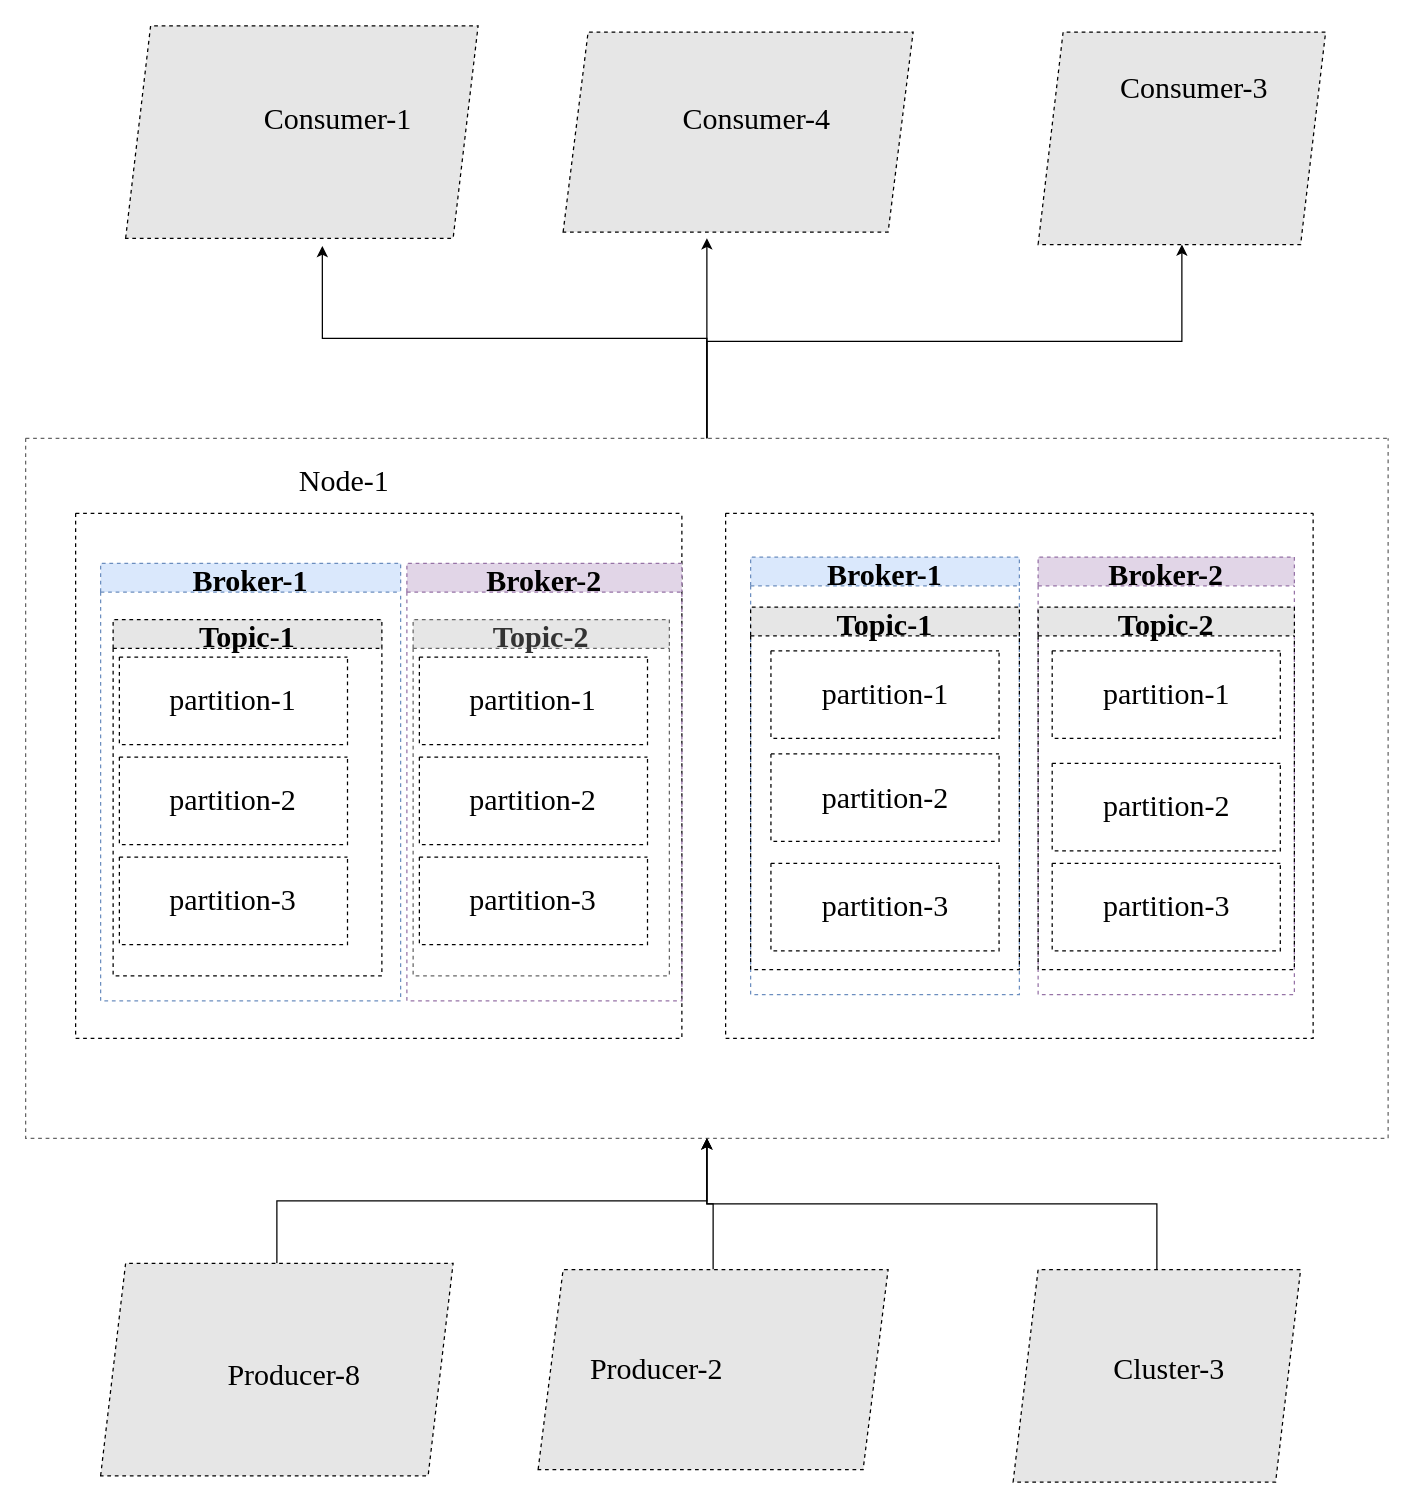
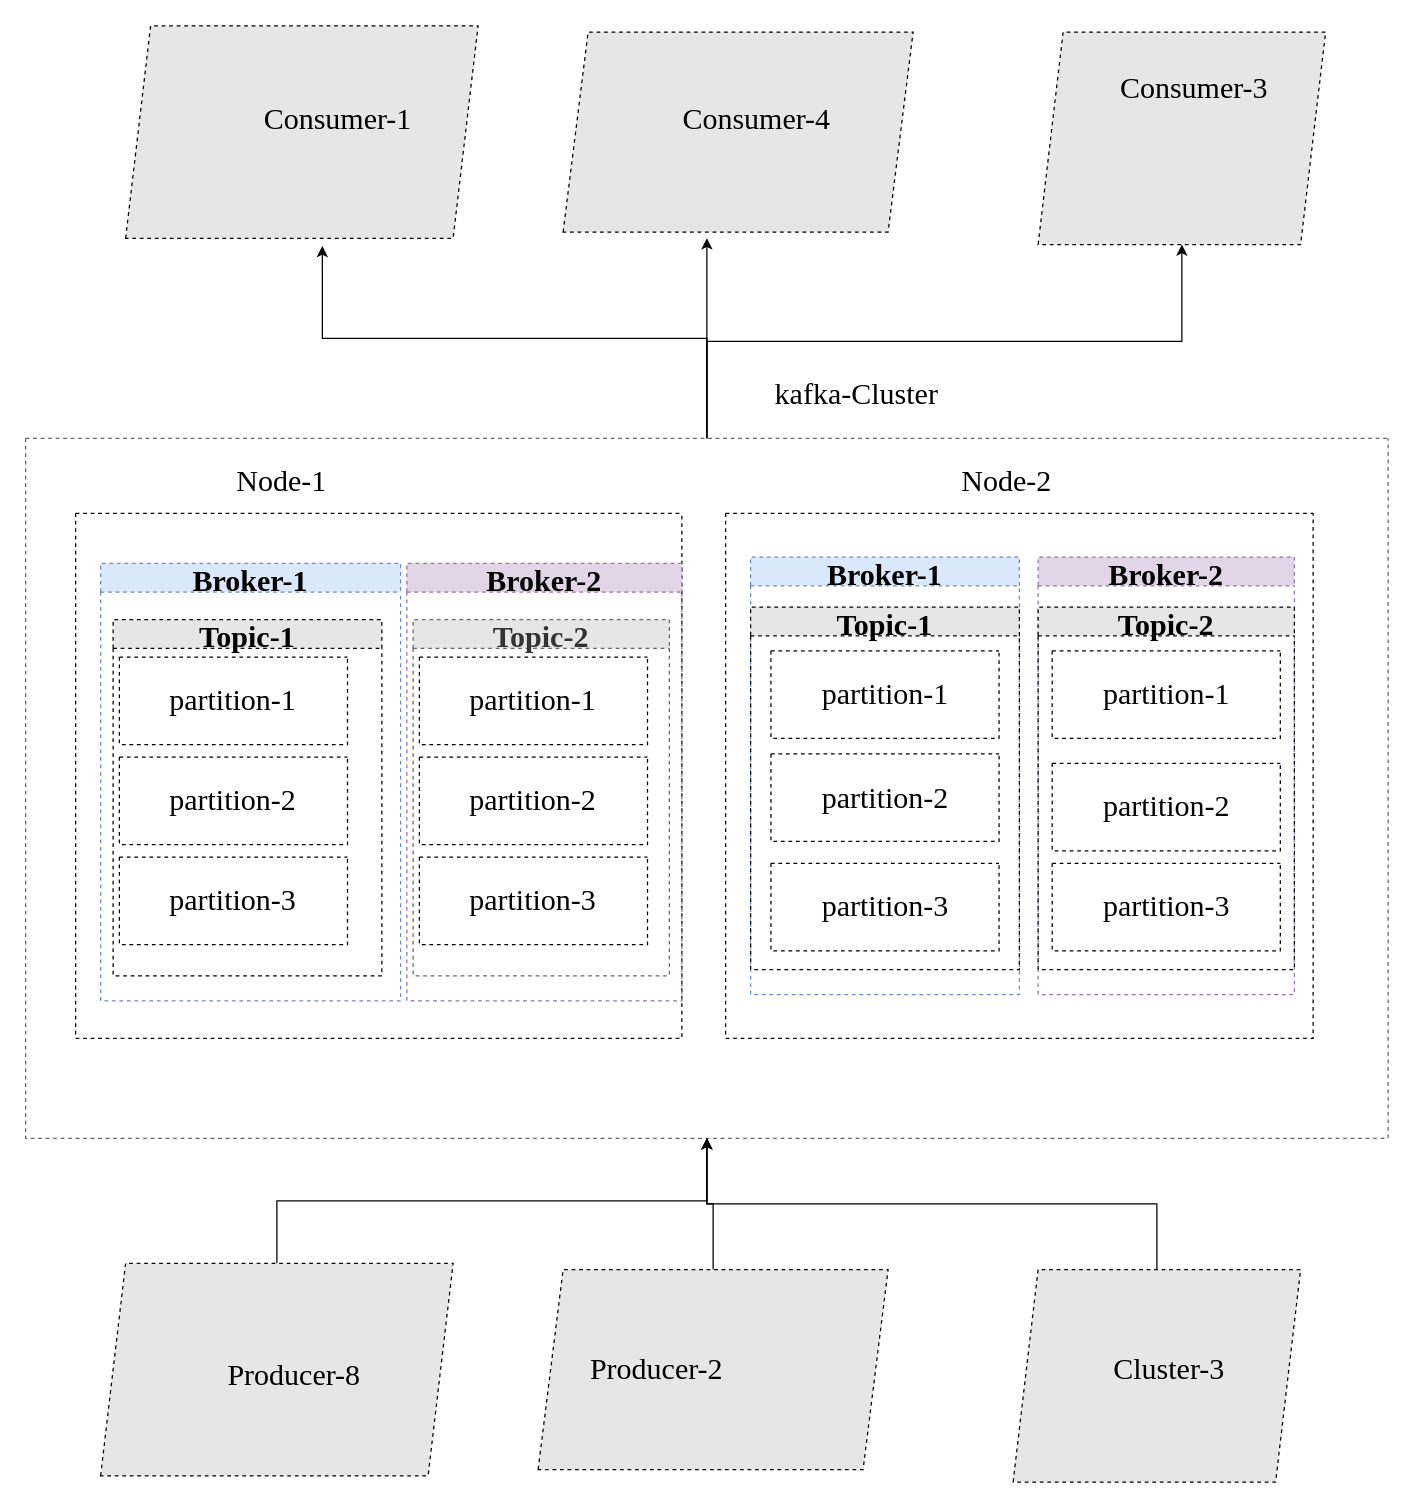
node "kafka-Cluster": added
node "Node-1": moved (344, 482) -> (282, 482)
node "Node-2": added
